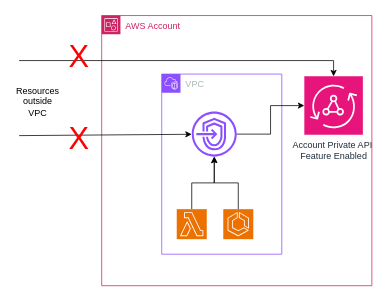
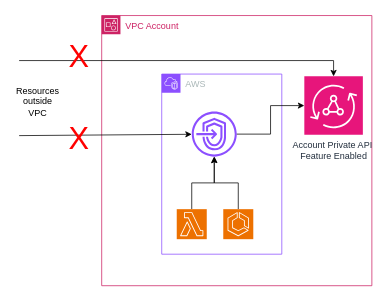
node "AWS Account": label "AWS Account" -> "VPC Account"
node "VPC": label "VPC" -> "AWS"
